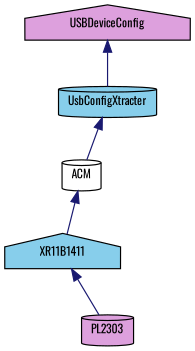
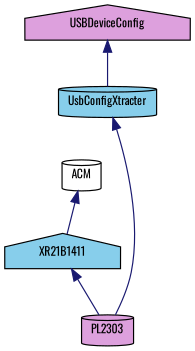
edge "ACM" -> "UsbConfigXtracter": now "PL2303" -> "UsbConfigXtracter"
node "XR11B1411": label "XR11B1411" -> "XR21B1411"
